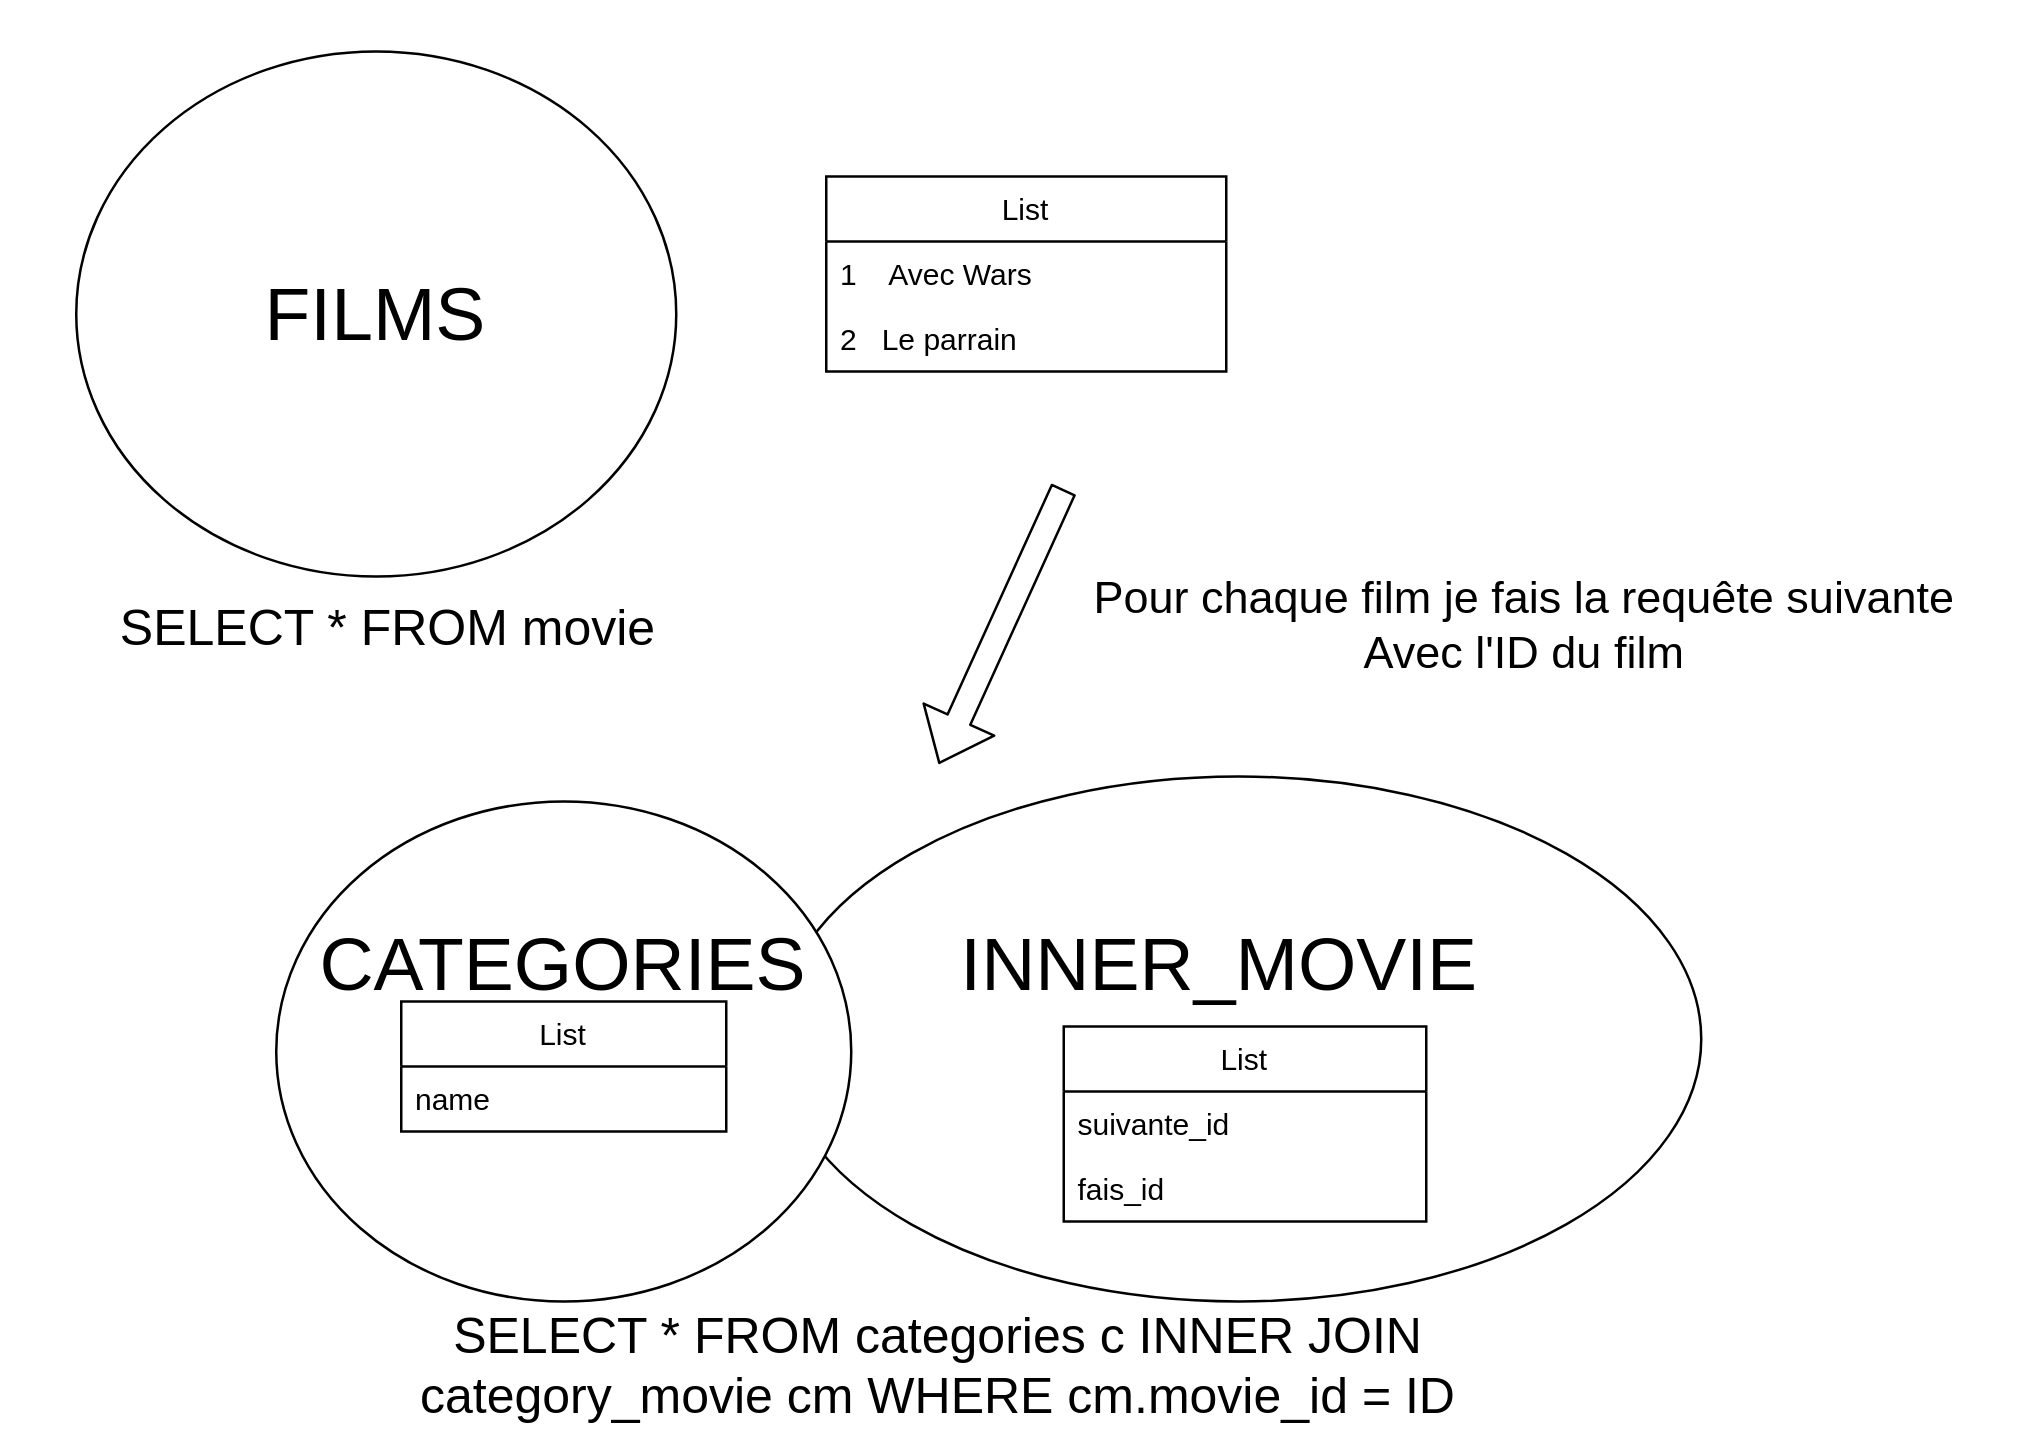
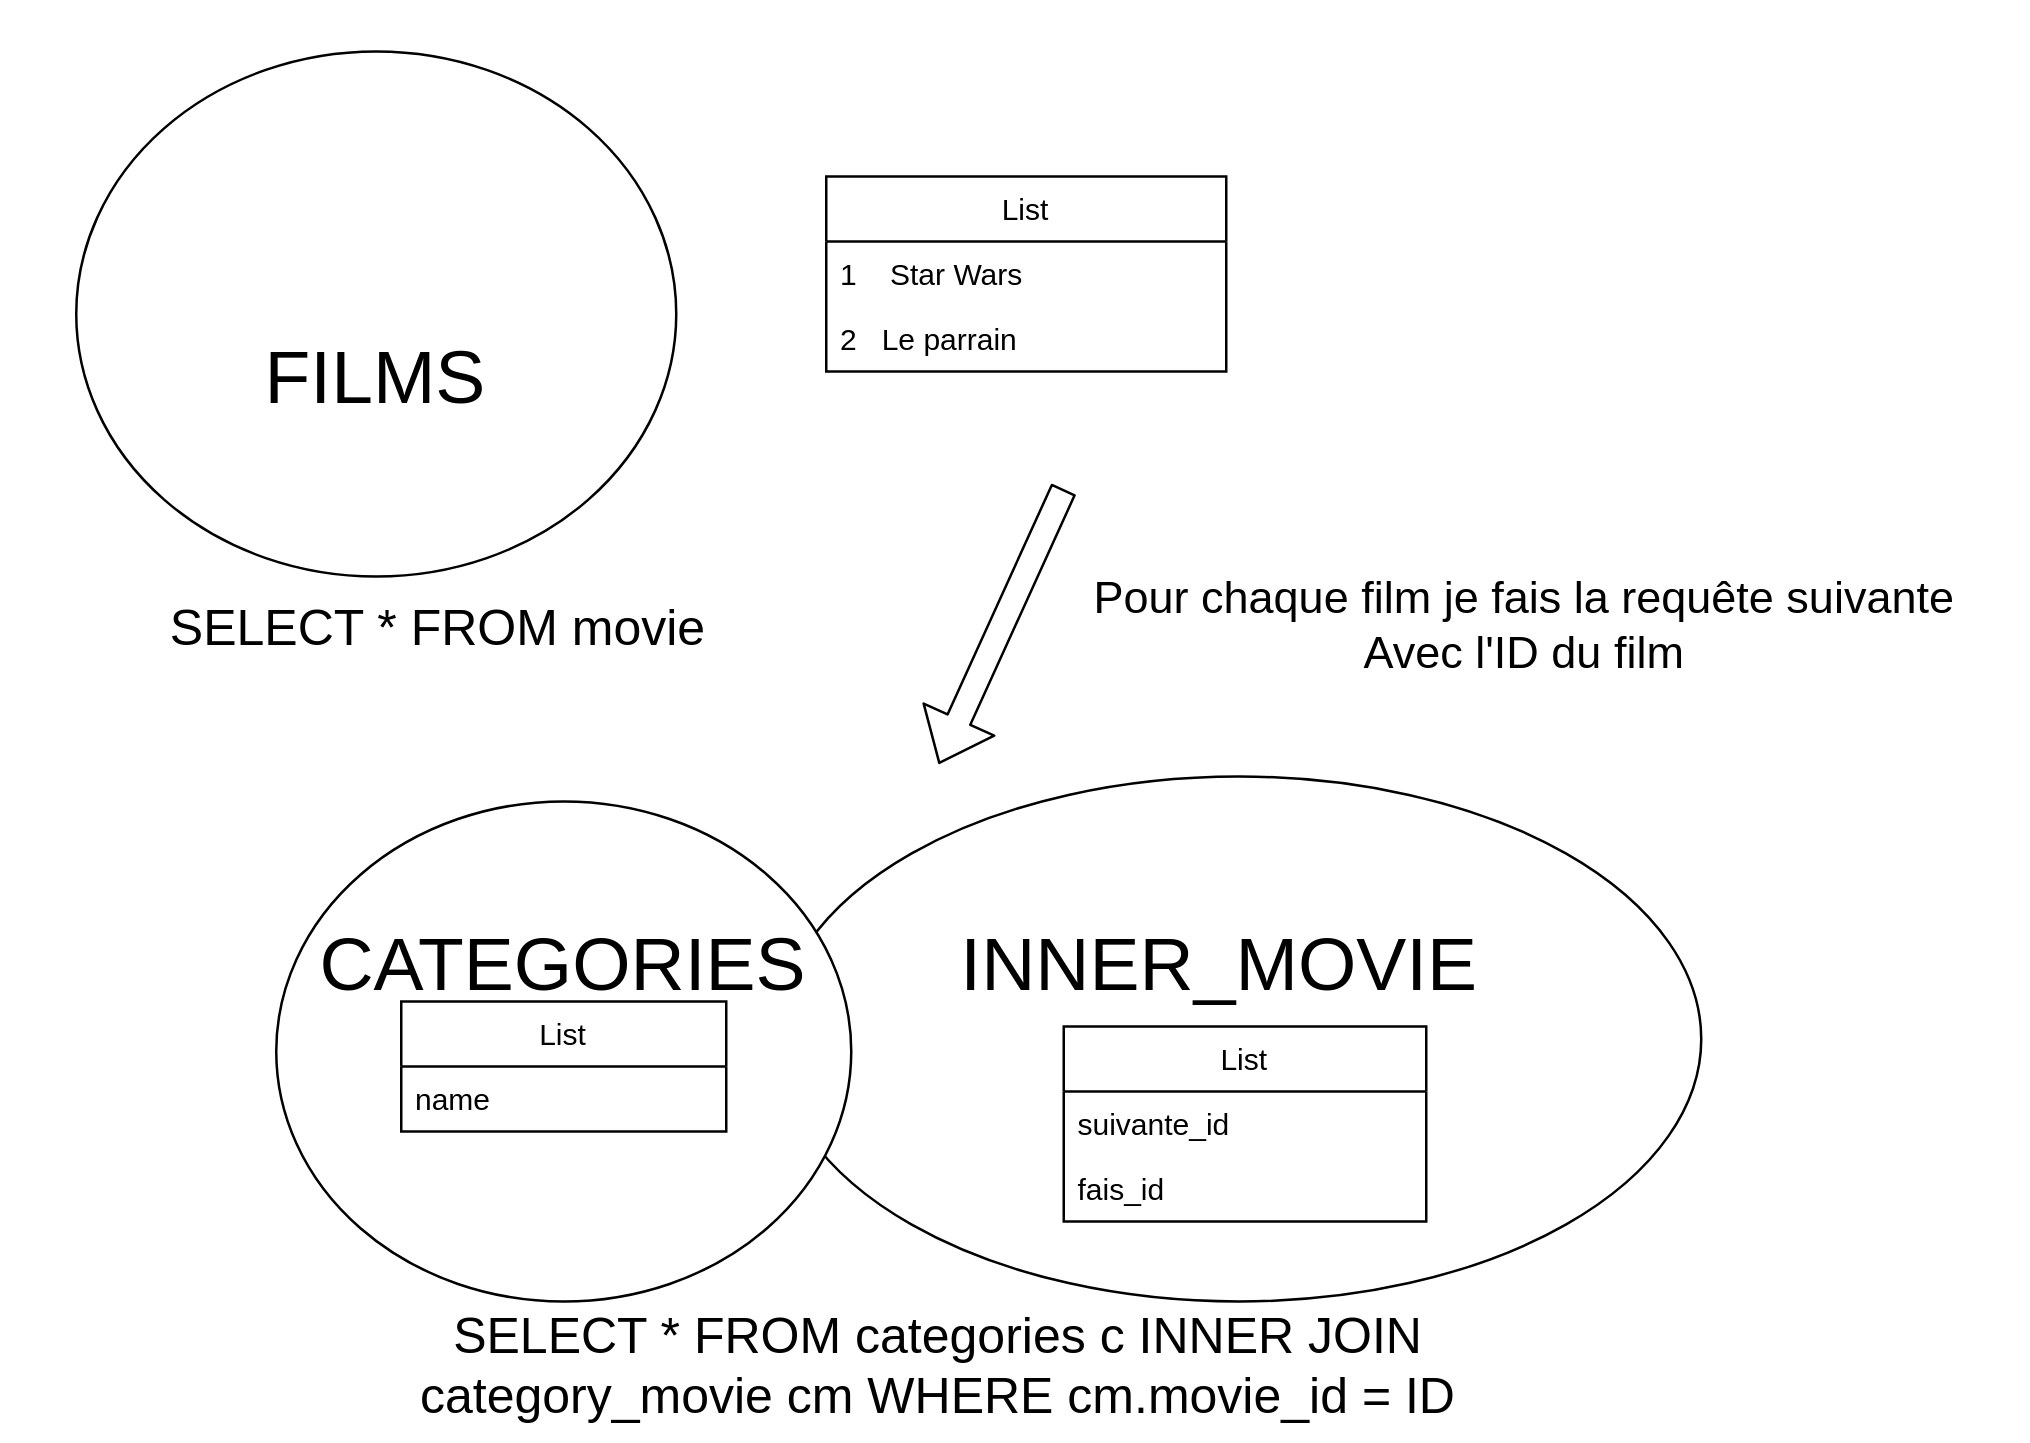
node "1 Avec Wars": label "1 Avec Wars" -> "1 Star Wars"
node "FILMS": moved (376, 314) -> (376, 376)
node "SELECT * FROM movie": moved (389, 626) -> (439, 626)
